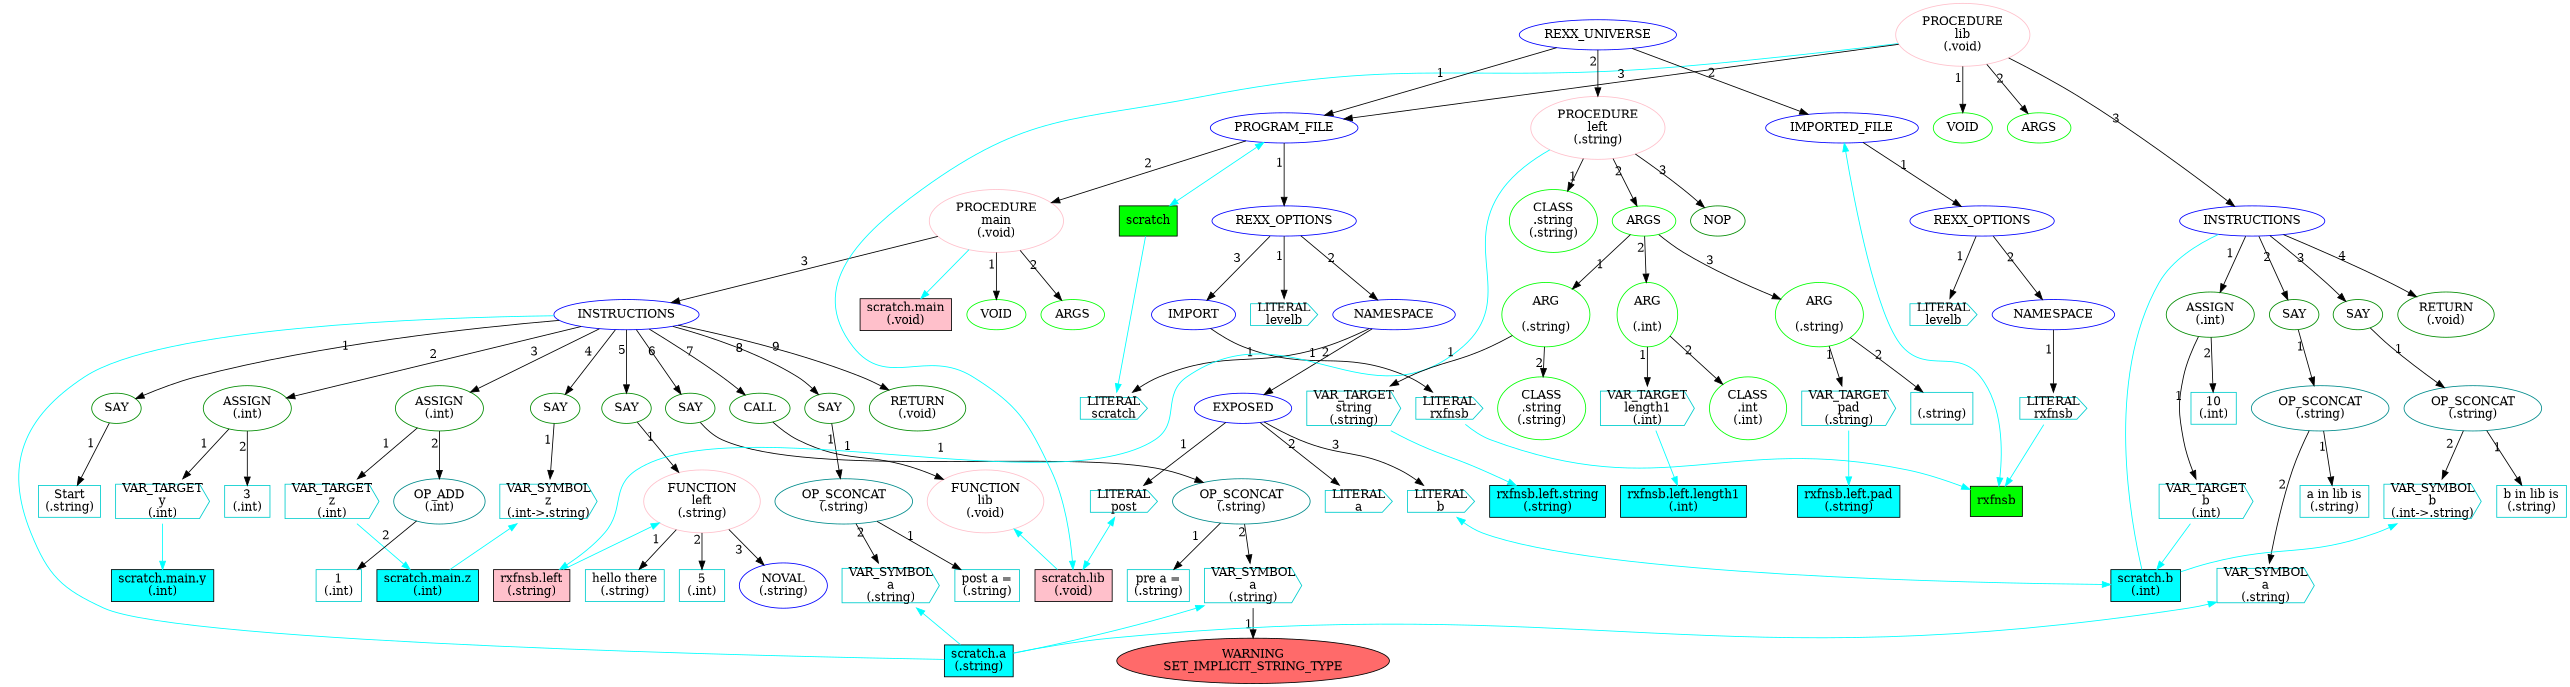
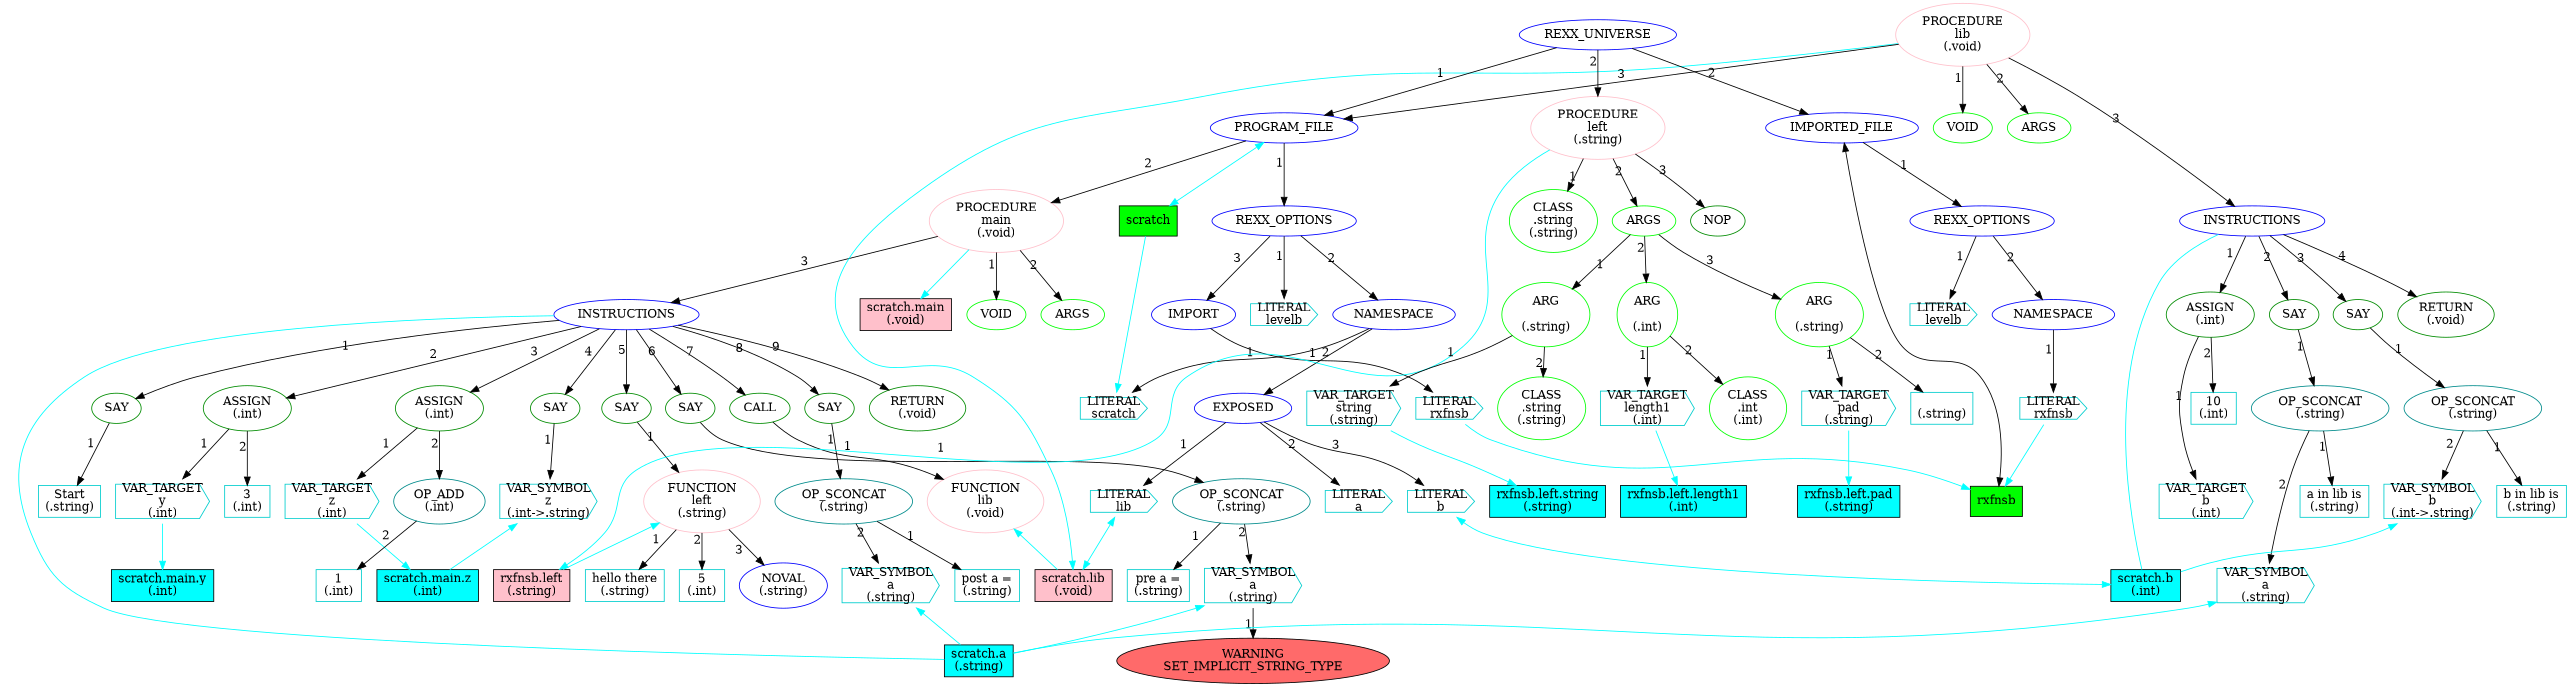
edge "IMPORTED_FILE" -- "rxfnsb": color cyan -> black
node "LITERAL post": label "LITERAL post" -> "LITERAL lib"
edge "VAR_TARGET b (.int)" -> "scratch.b (.int)": removed
